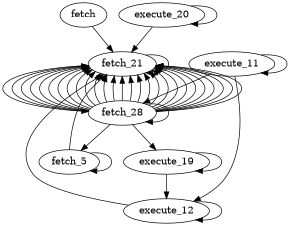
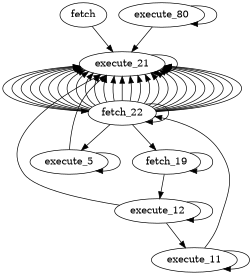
node "execute_20": label "execute_20" -> "execute_80"
node "fetch_21": label "fetch_21" -> "execute_21"
node "fetch_28": label "fetch_28" -> "fetch_22"
edge "execute_11" -> "execute_12": reversed
node "fetch_5": label "fetch_5" -> "execute_5"
node "execute_19": label "execute_19" -> "fetch_19"
